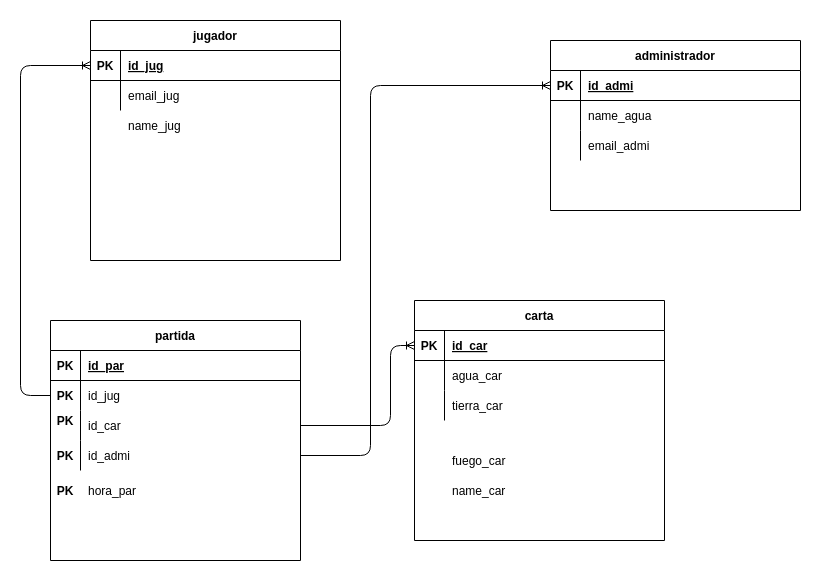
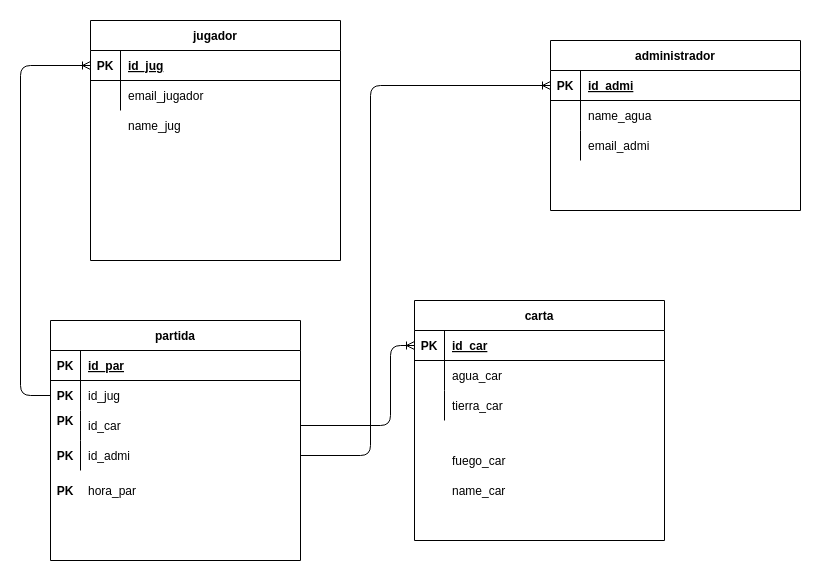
node "email_jug": label "email_jug" -> "email_jugador"
